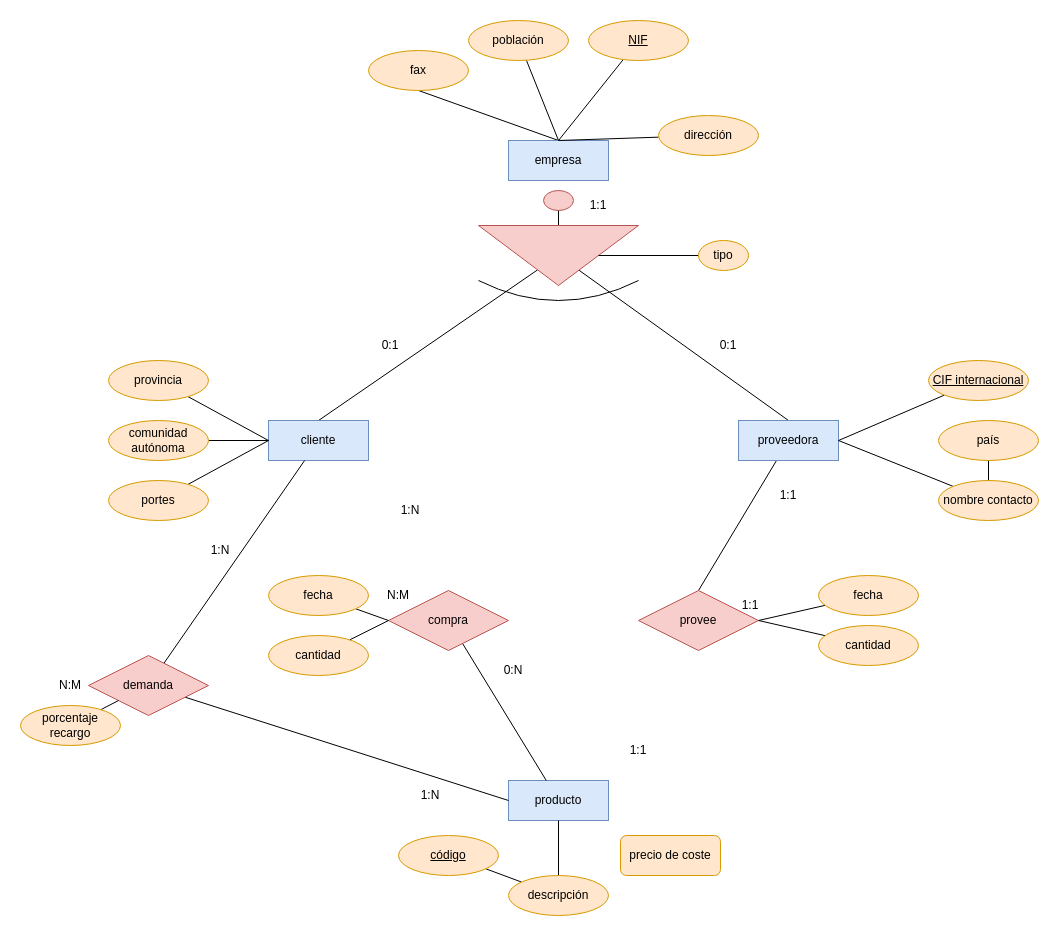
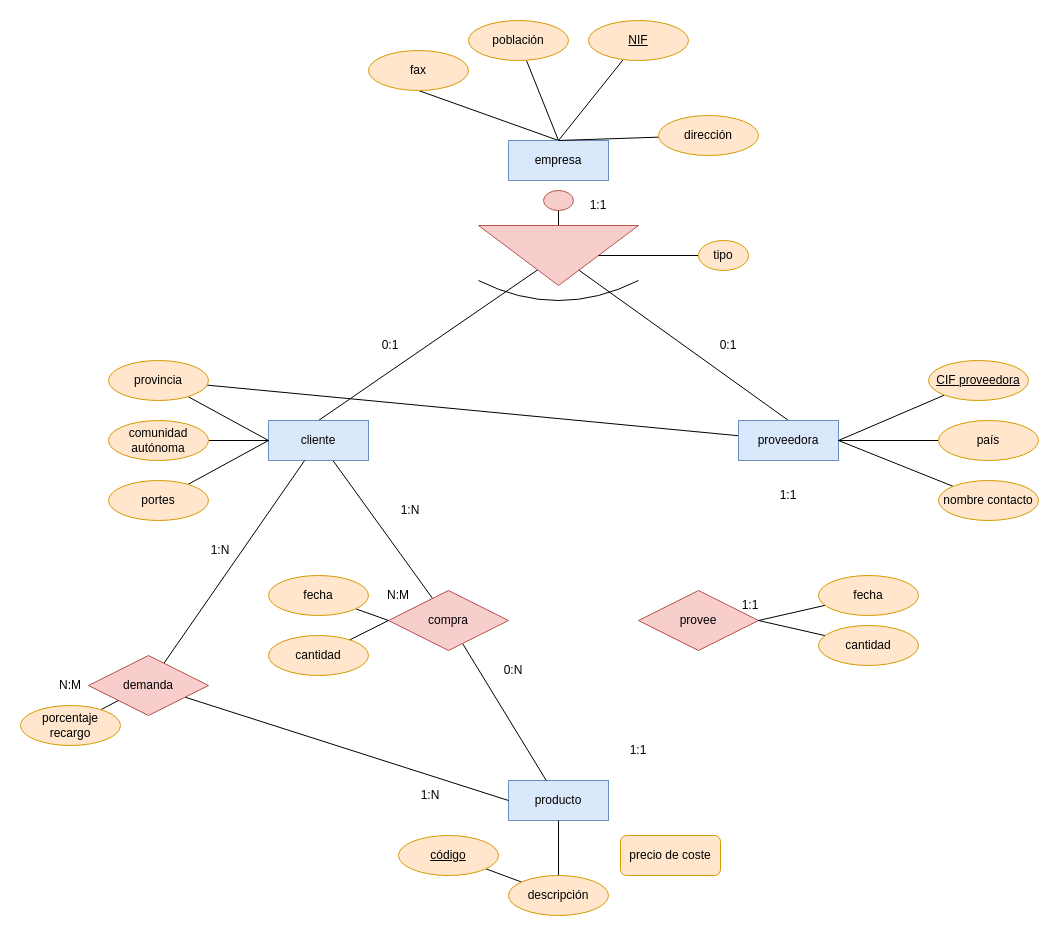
node "CIF internacional": label "CIF internacional" -> "CIF proveedora"
edge "país" -- "nombre contacto": now "país" -- "proveedora"
edge "proveedora" -- "provee": now "proveedora" -- "provincia"
edge "cliente" -- "compra": added
